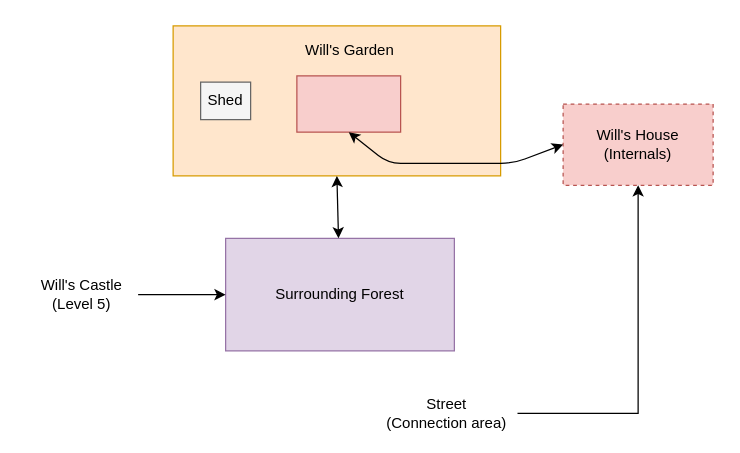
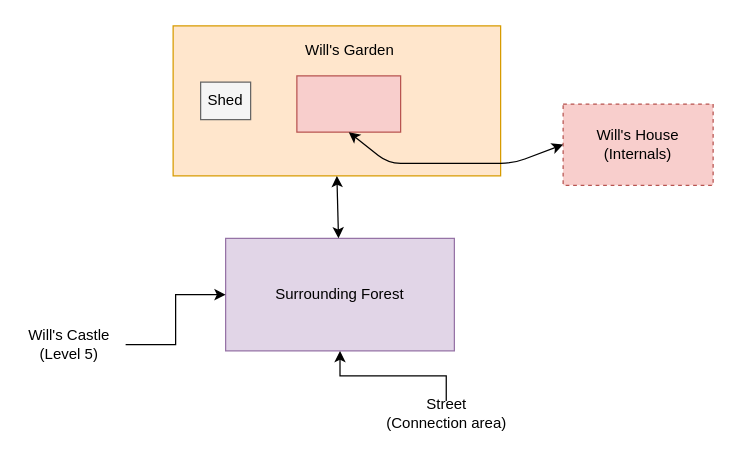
node "Will's Castle (Level 5)": moved (82, 294) -> (69, 344)
edge "Street (Connection area)" -> "Will's House (Internals)": now "Street (Connection area)" -> "Surrounding Forest"
